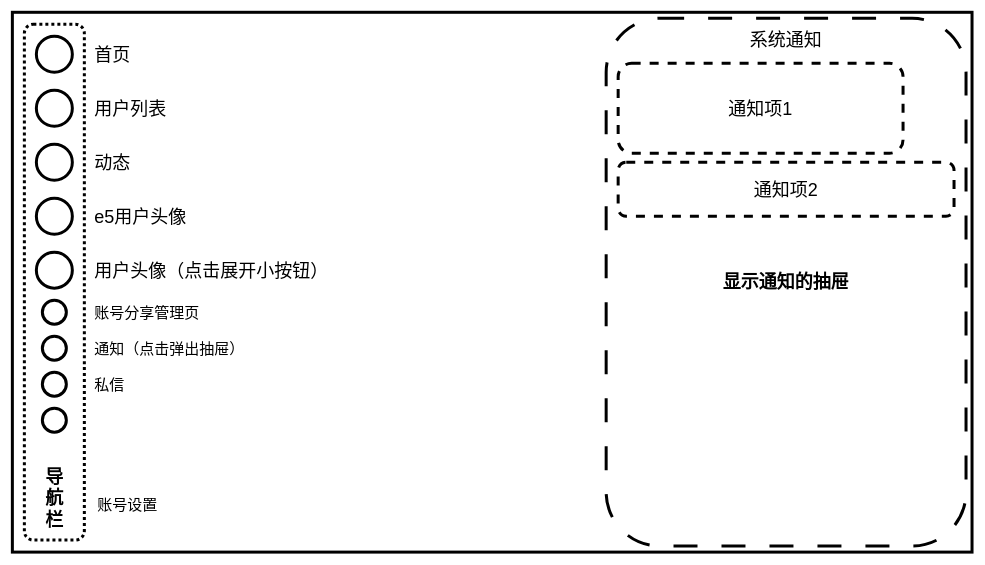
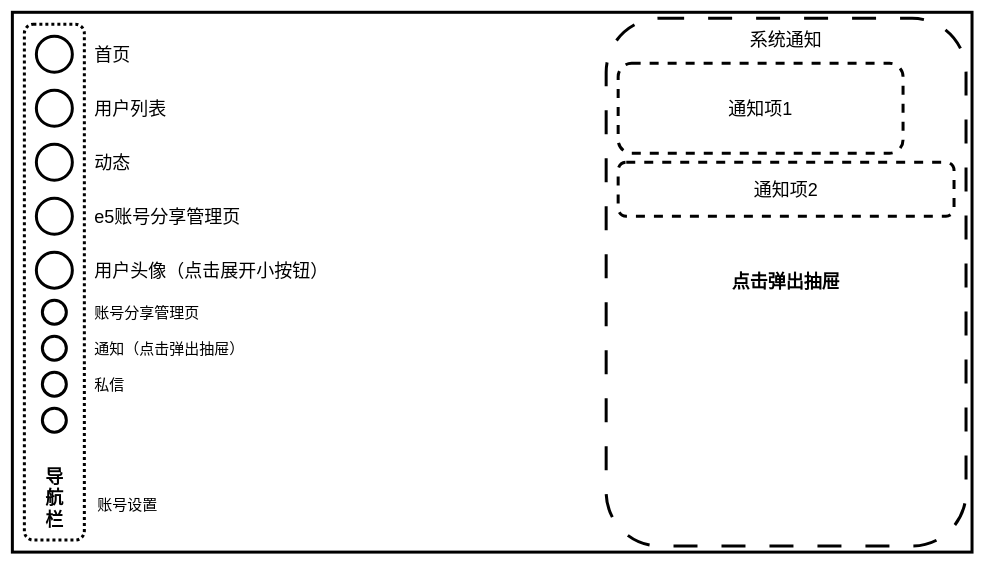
node "e5用户头像": label "e5用户头像" -> "e5账号分享管理页"
node "显示通知的抽屉": label "显示通知的抽屉" -> "点击弹出抽屉"
